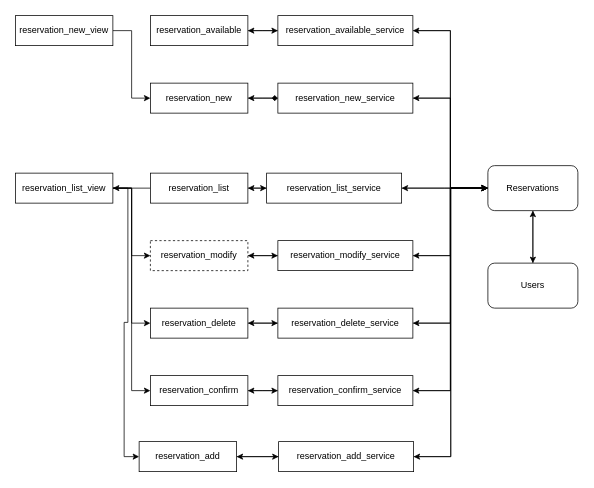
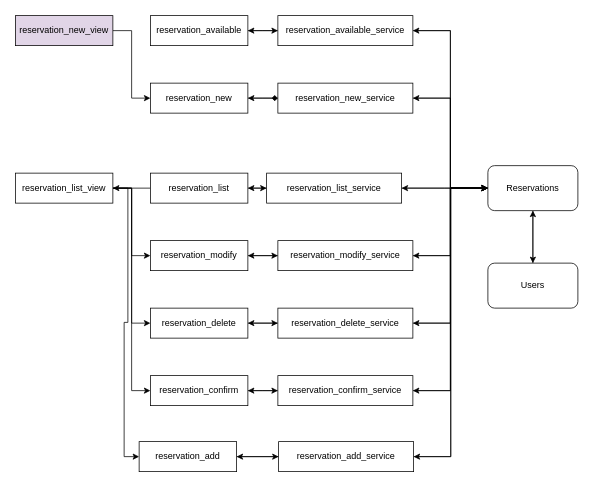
node "reservation_new_view": fillcolor #ffffff -> #e1d5e7
node "reservation_modify": style dashed -> solid
